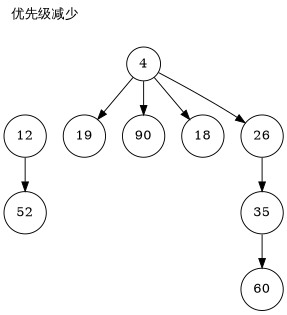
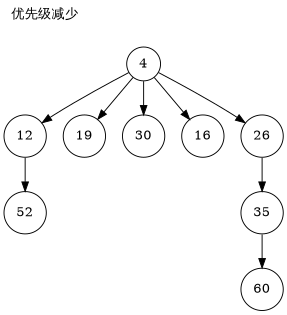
edge "4" -> "12": added
node "90": label "90" -> "30"
node "18": label "18" -> "16"
